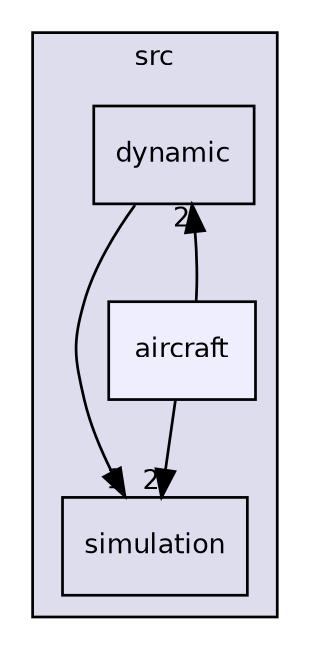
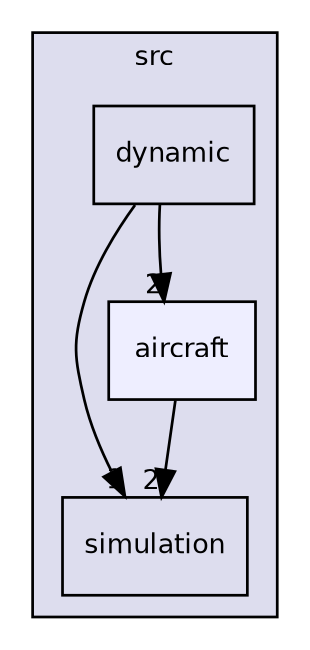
edge "aircraft" -> "dynamic": reversed
